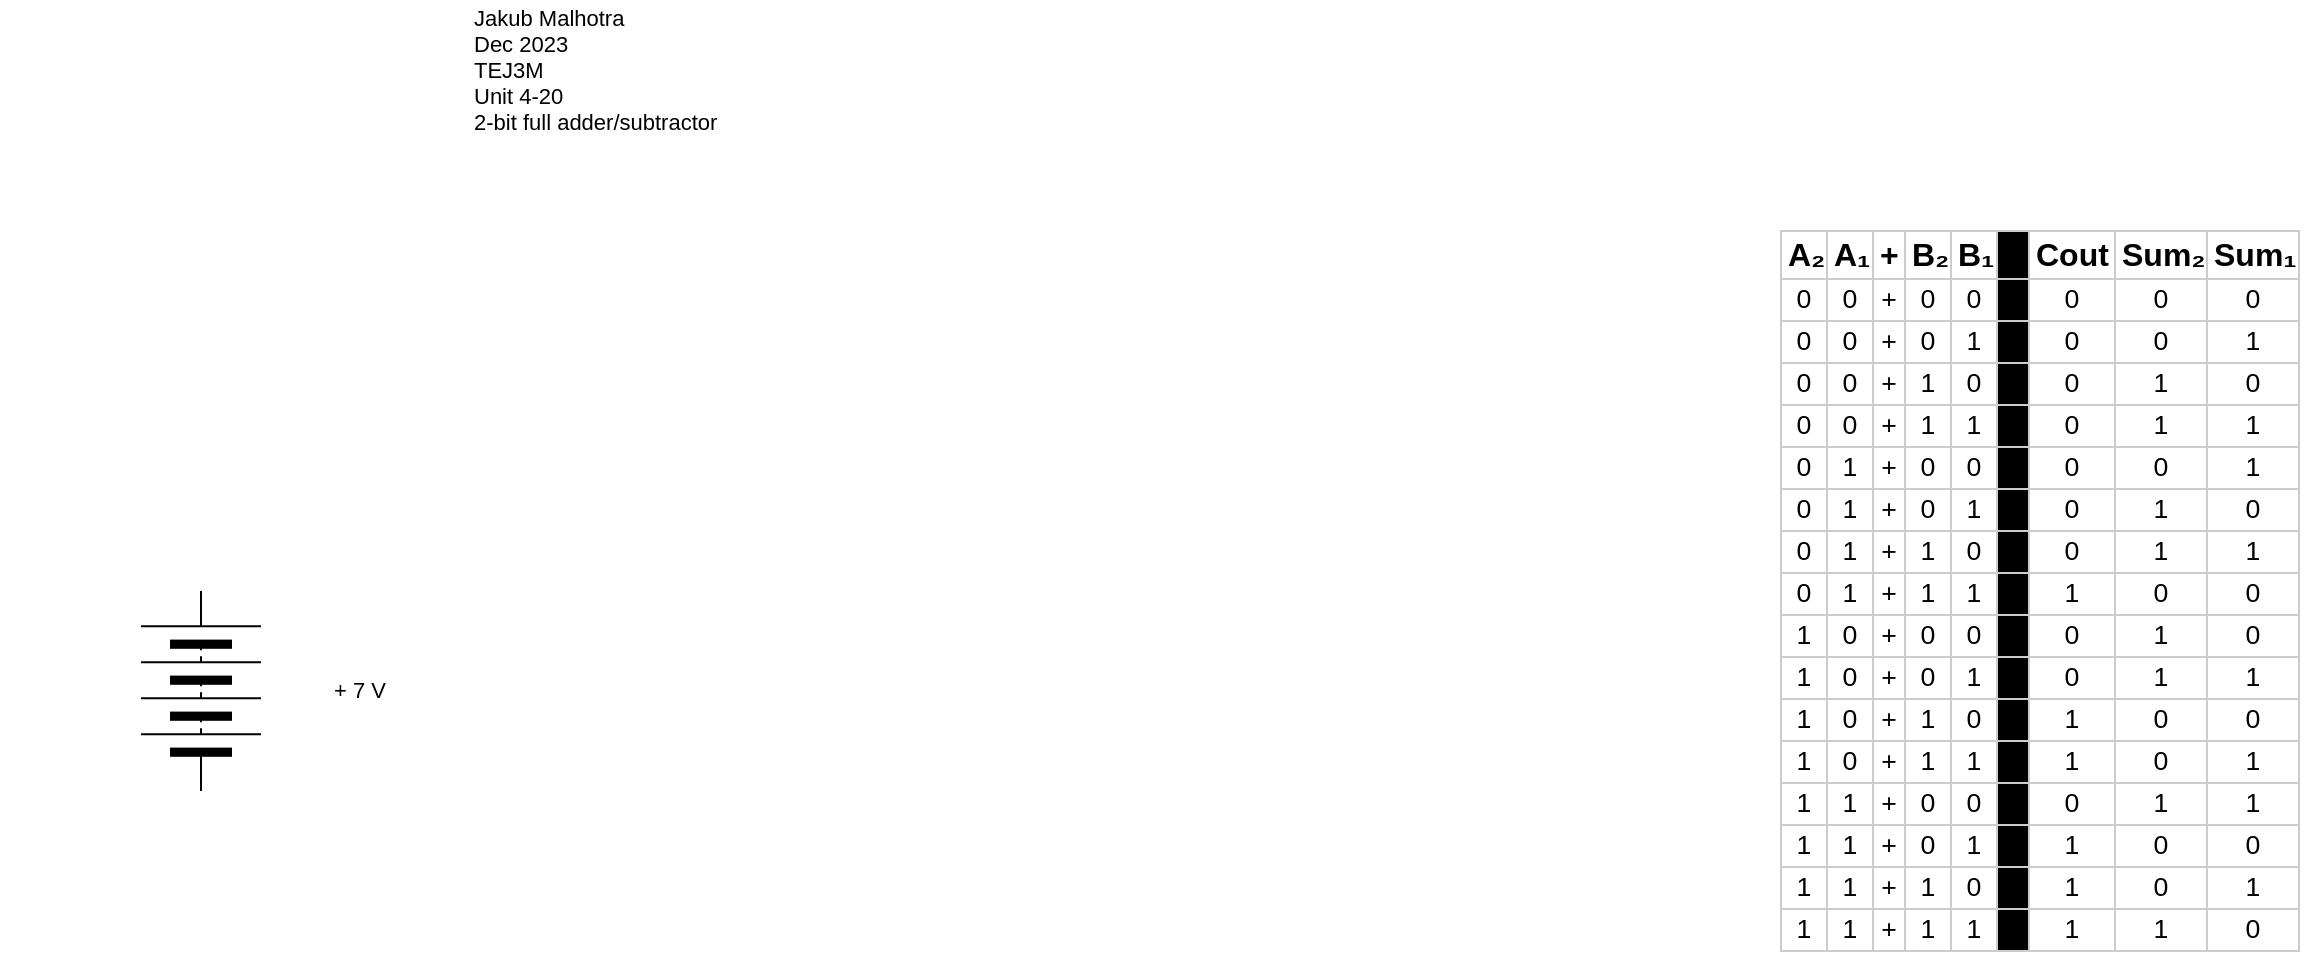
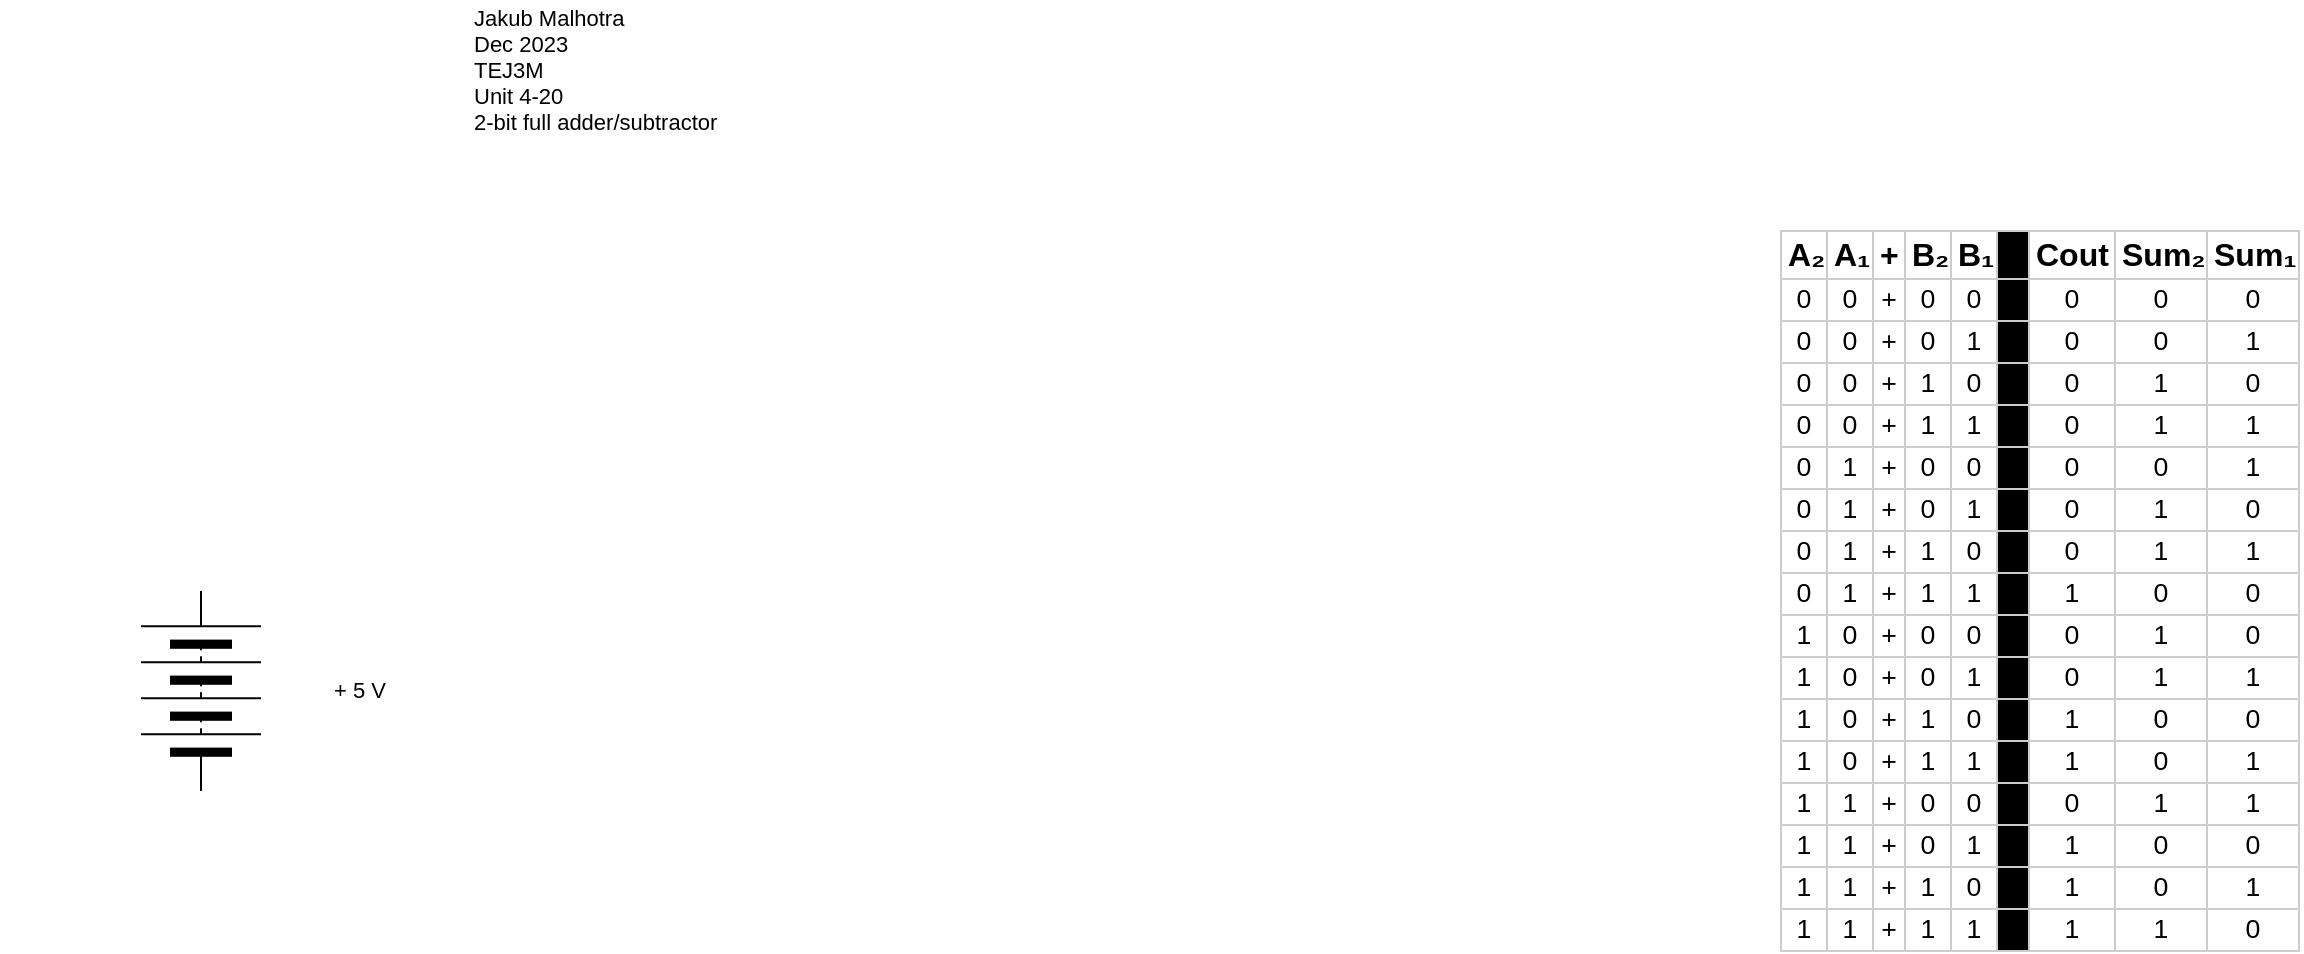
node "+ 7 V": label "+ 7 V" -> "+ 5 V"
